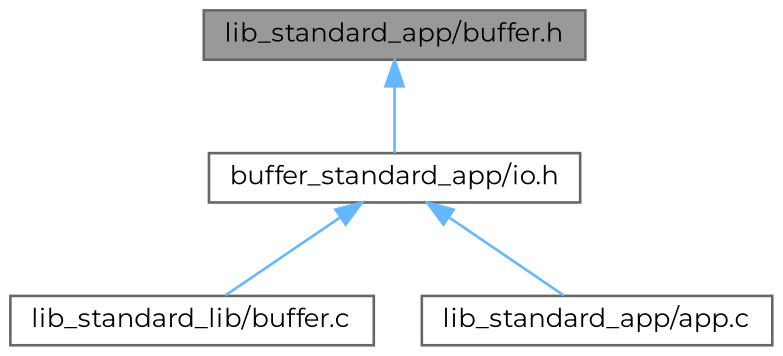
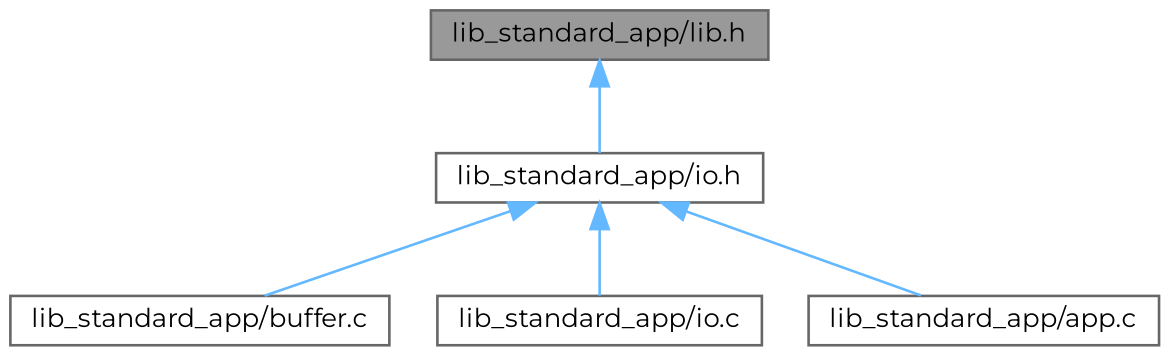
node "lib_standard_app/buffer.h": label "lib_standard_app/buffer.h" -> "lib_standard_app/lib.h"
node "buffer_standard_app/io.h": label "buffer_standard_app/io.h" -> "lib_standard_app/io.h"
node "lib_standard_lib/buffer.c": label "lib_standard_lib/buffer.c" -> "lib_standard_app/buffer.c"
node "lib_standard_app/io.c": added
